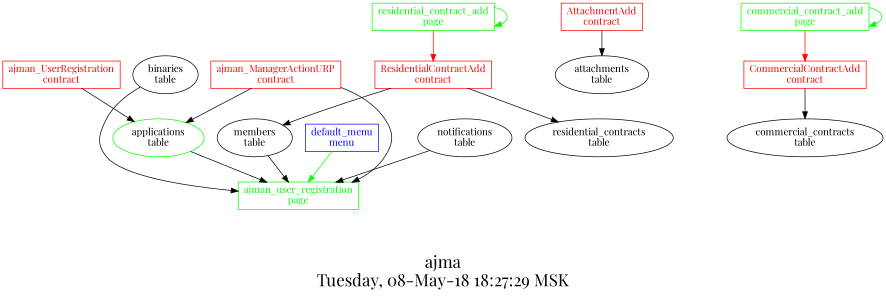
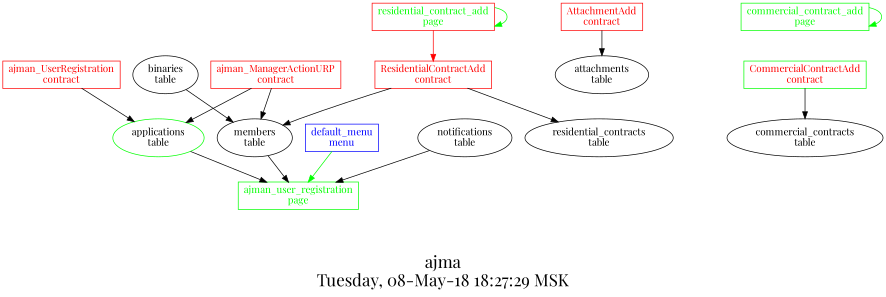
node "residential_contract_add page": color green -> red
edge "commercial_contract_add page" -> "CommercialContractAdd contract": removed
node "CommercialContractAdd contract": color red -> green
edge "ajman_ManagerActionURP contract" -> "ajman_user_registration page": now "ajman_ManagerActionURP contract" -> "members table"
edge "binaries table" -> "ajman_user_registration page": now "binaries table" -> "members table"
